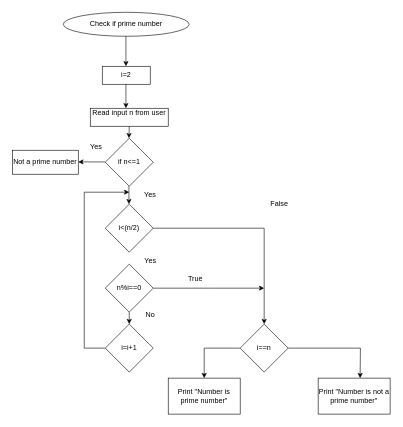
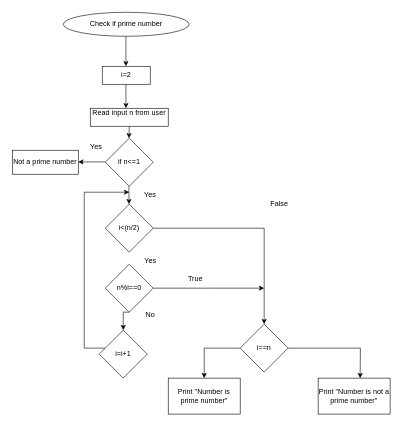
node "i=i+1": moved (129, 348) -> (123, 354)
